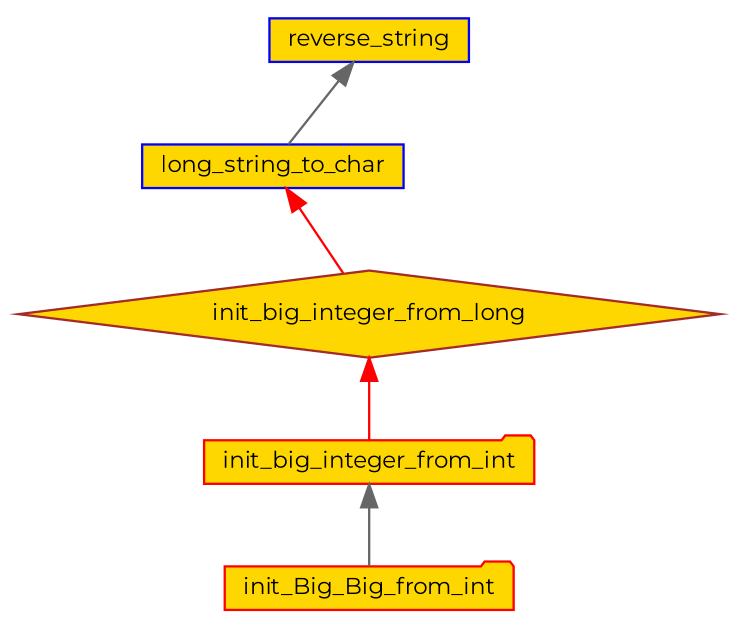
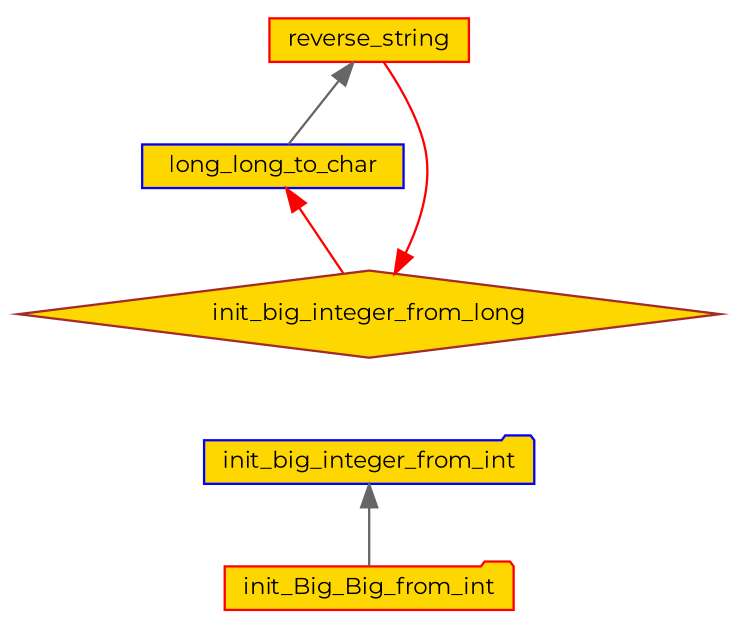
node "reverse_string": color blue -> red
node "long_string_to_char": label "long_string_to_char" -> "long_long_to_char"
edge "init_big_integer_from_int" -> "init_big_integer_from_long": now "reverse_string" -> "init_big_integer_from_long"
node "init_big_integer_from_int": color red -> blue
